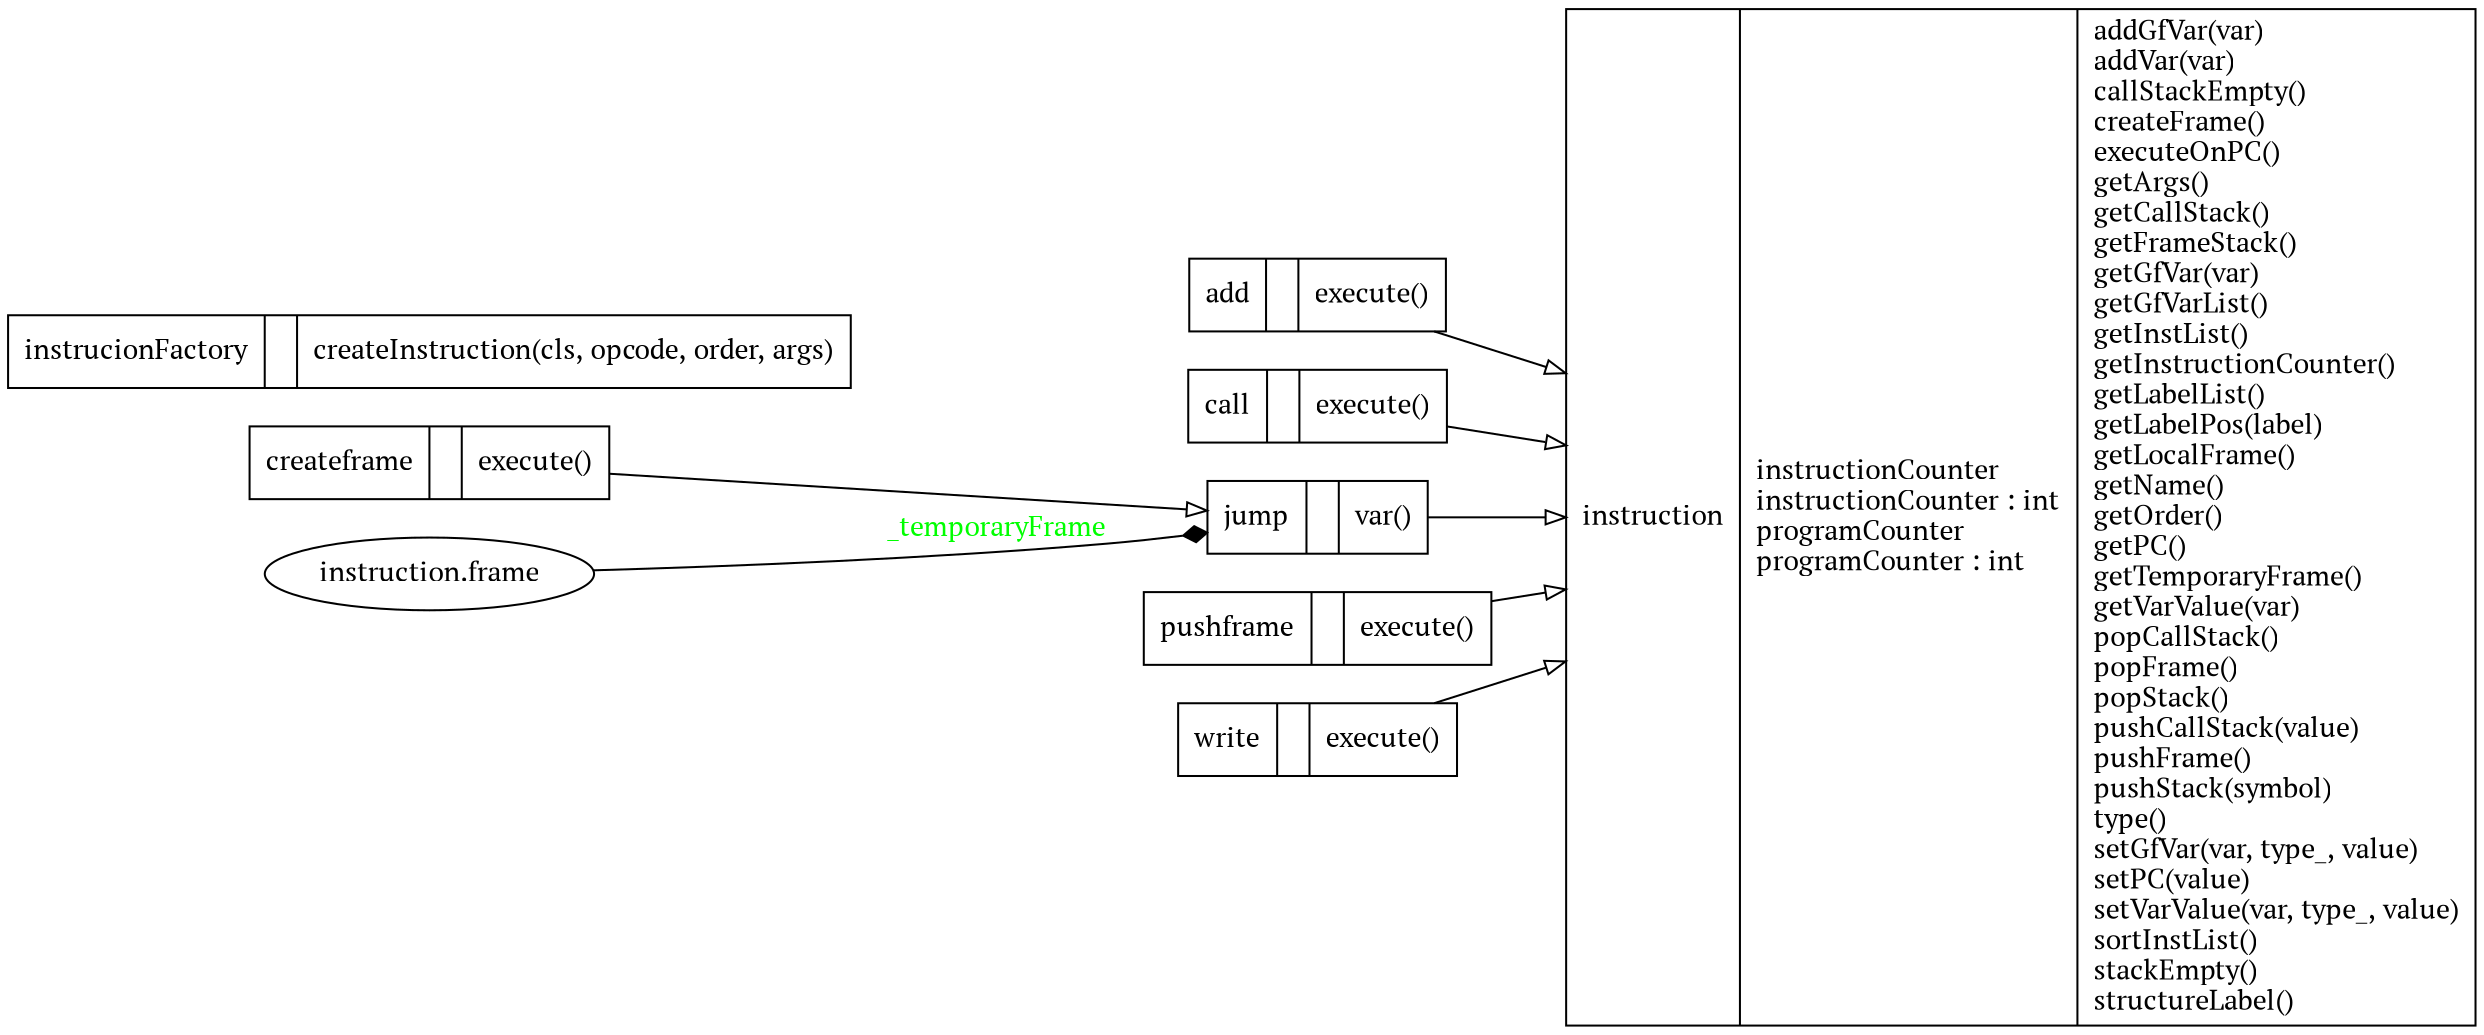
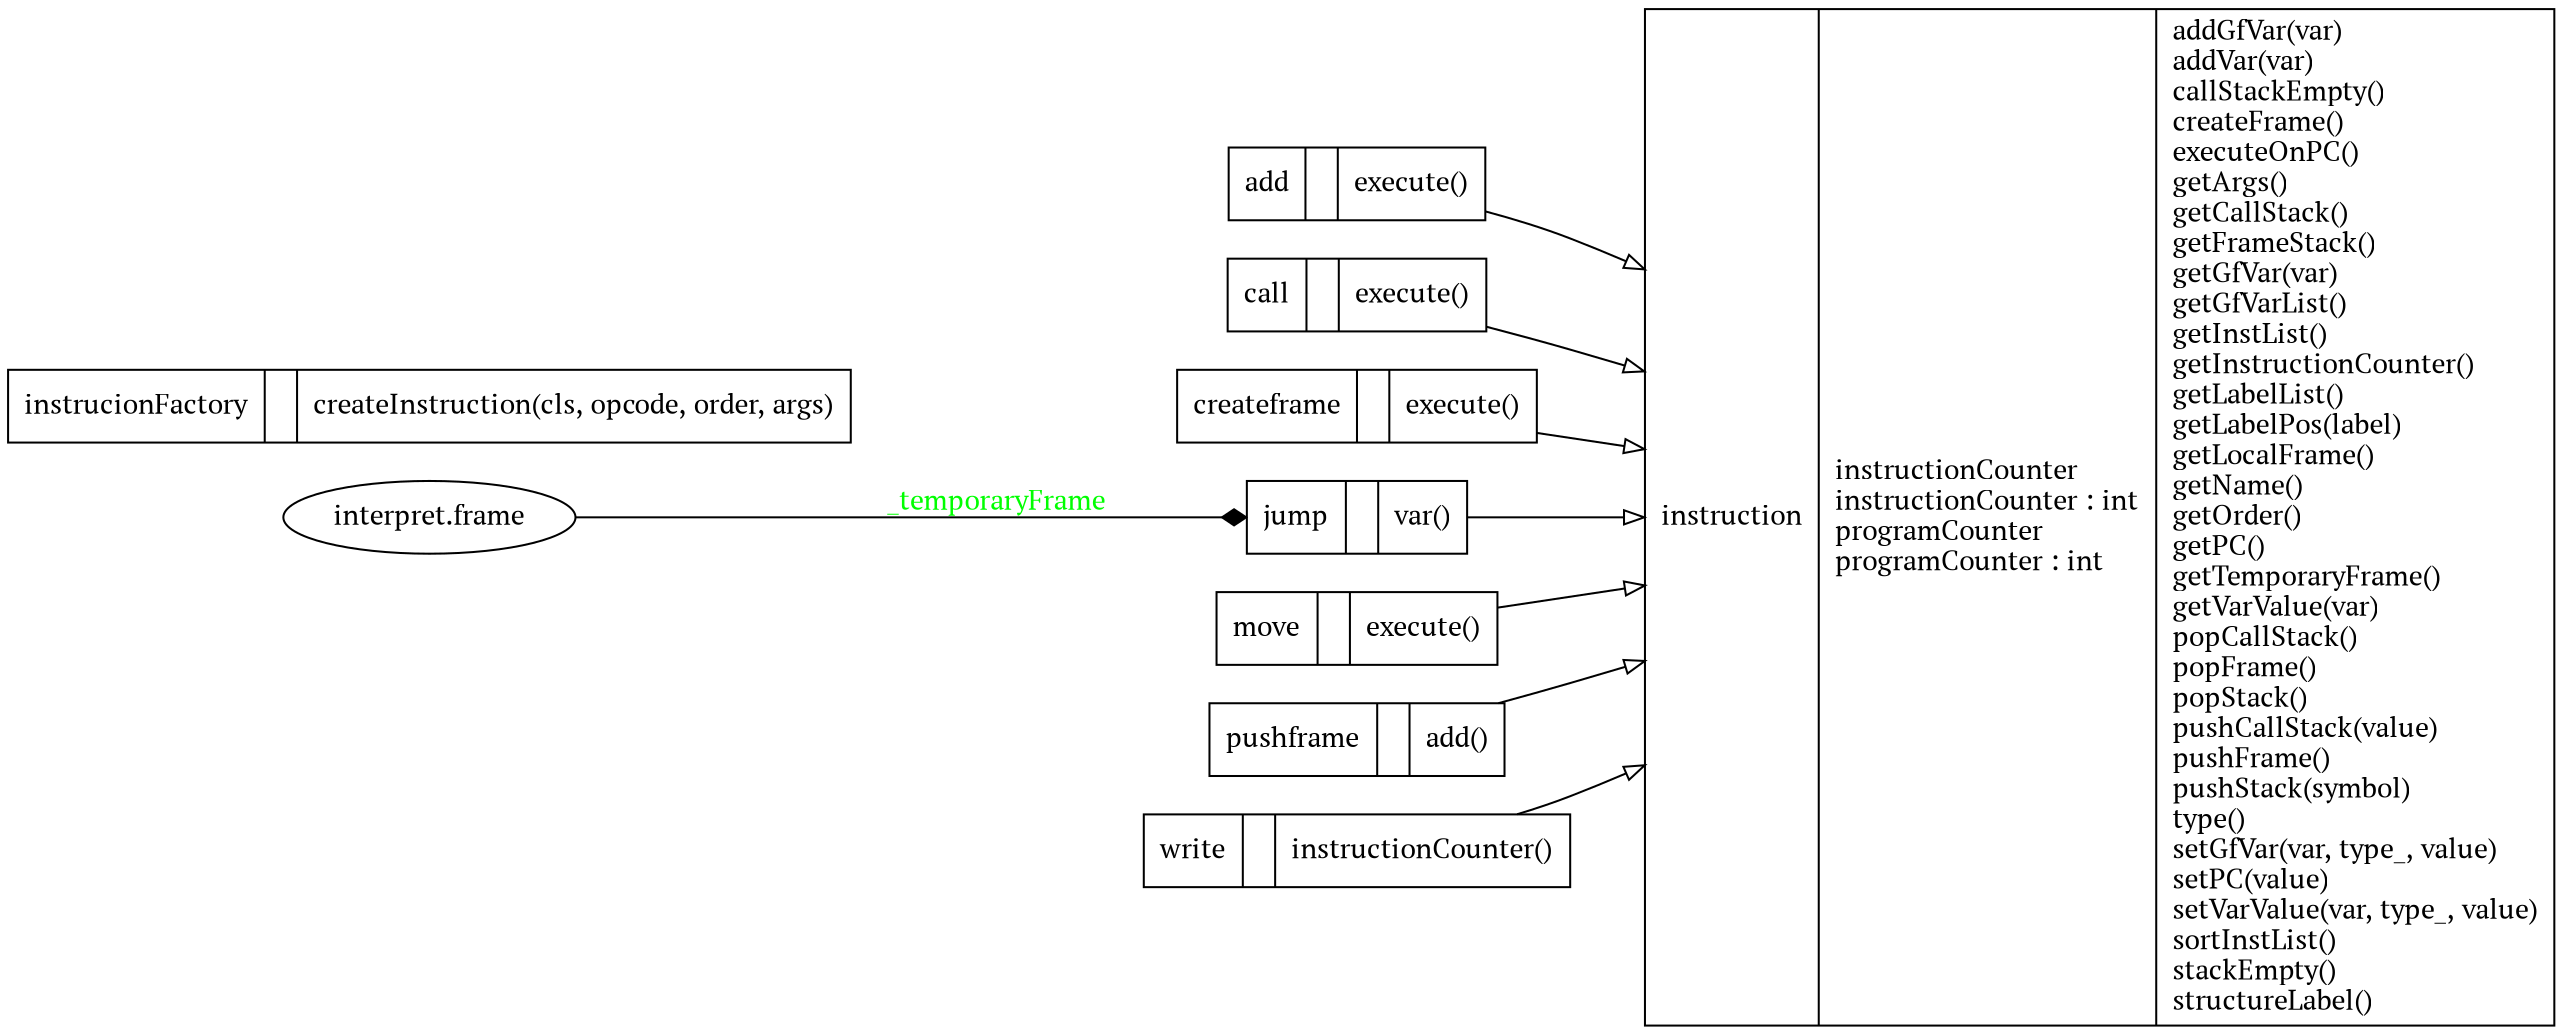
edge "createframe" -> "jump": now "createframe" -> "instruction"
node "instruction.frame": label "instruction.frame" -> "interpret.frame"
node "pushframe": text "execute()" -> "add()"
node "move": added
node "write": text "execute()" -> "instructionCounter()"
